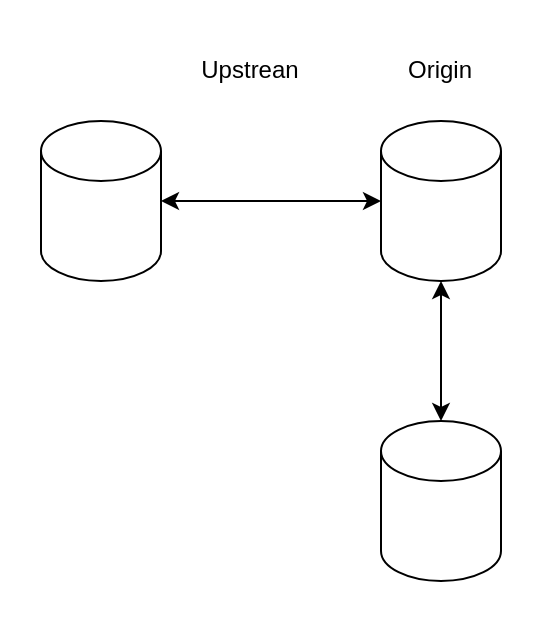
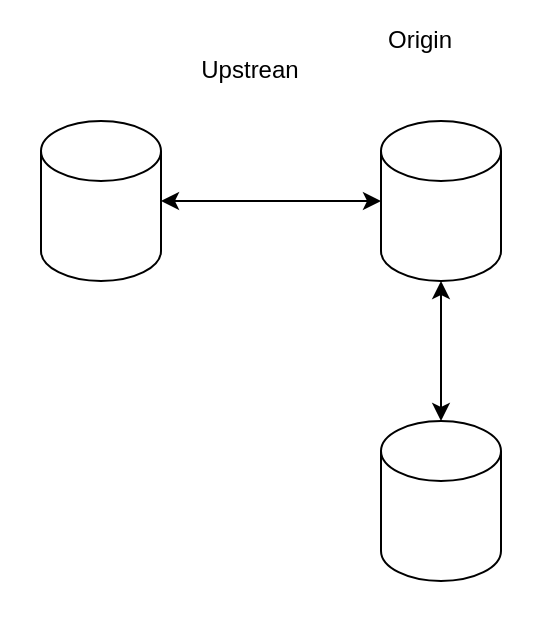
node "Origin": moved (441, 71) -> (421, 41)
